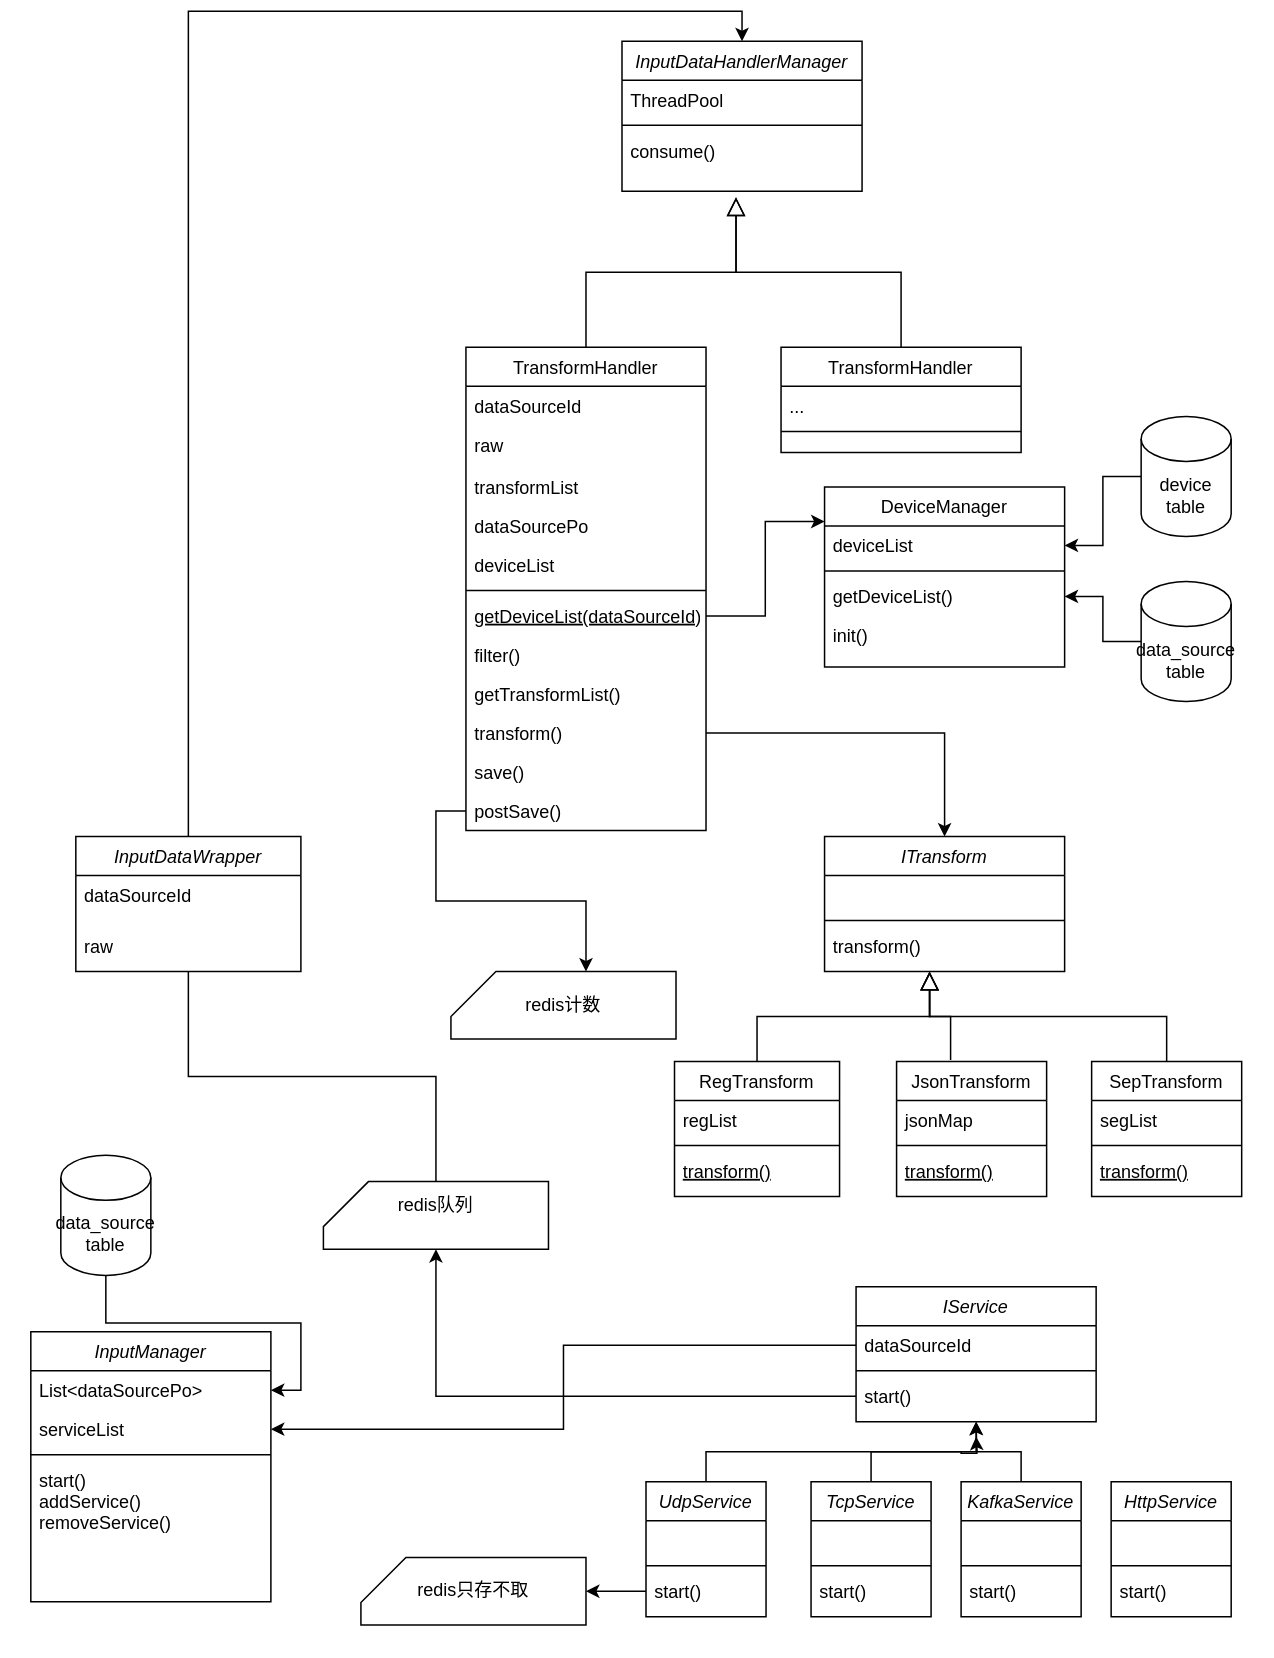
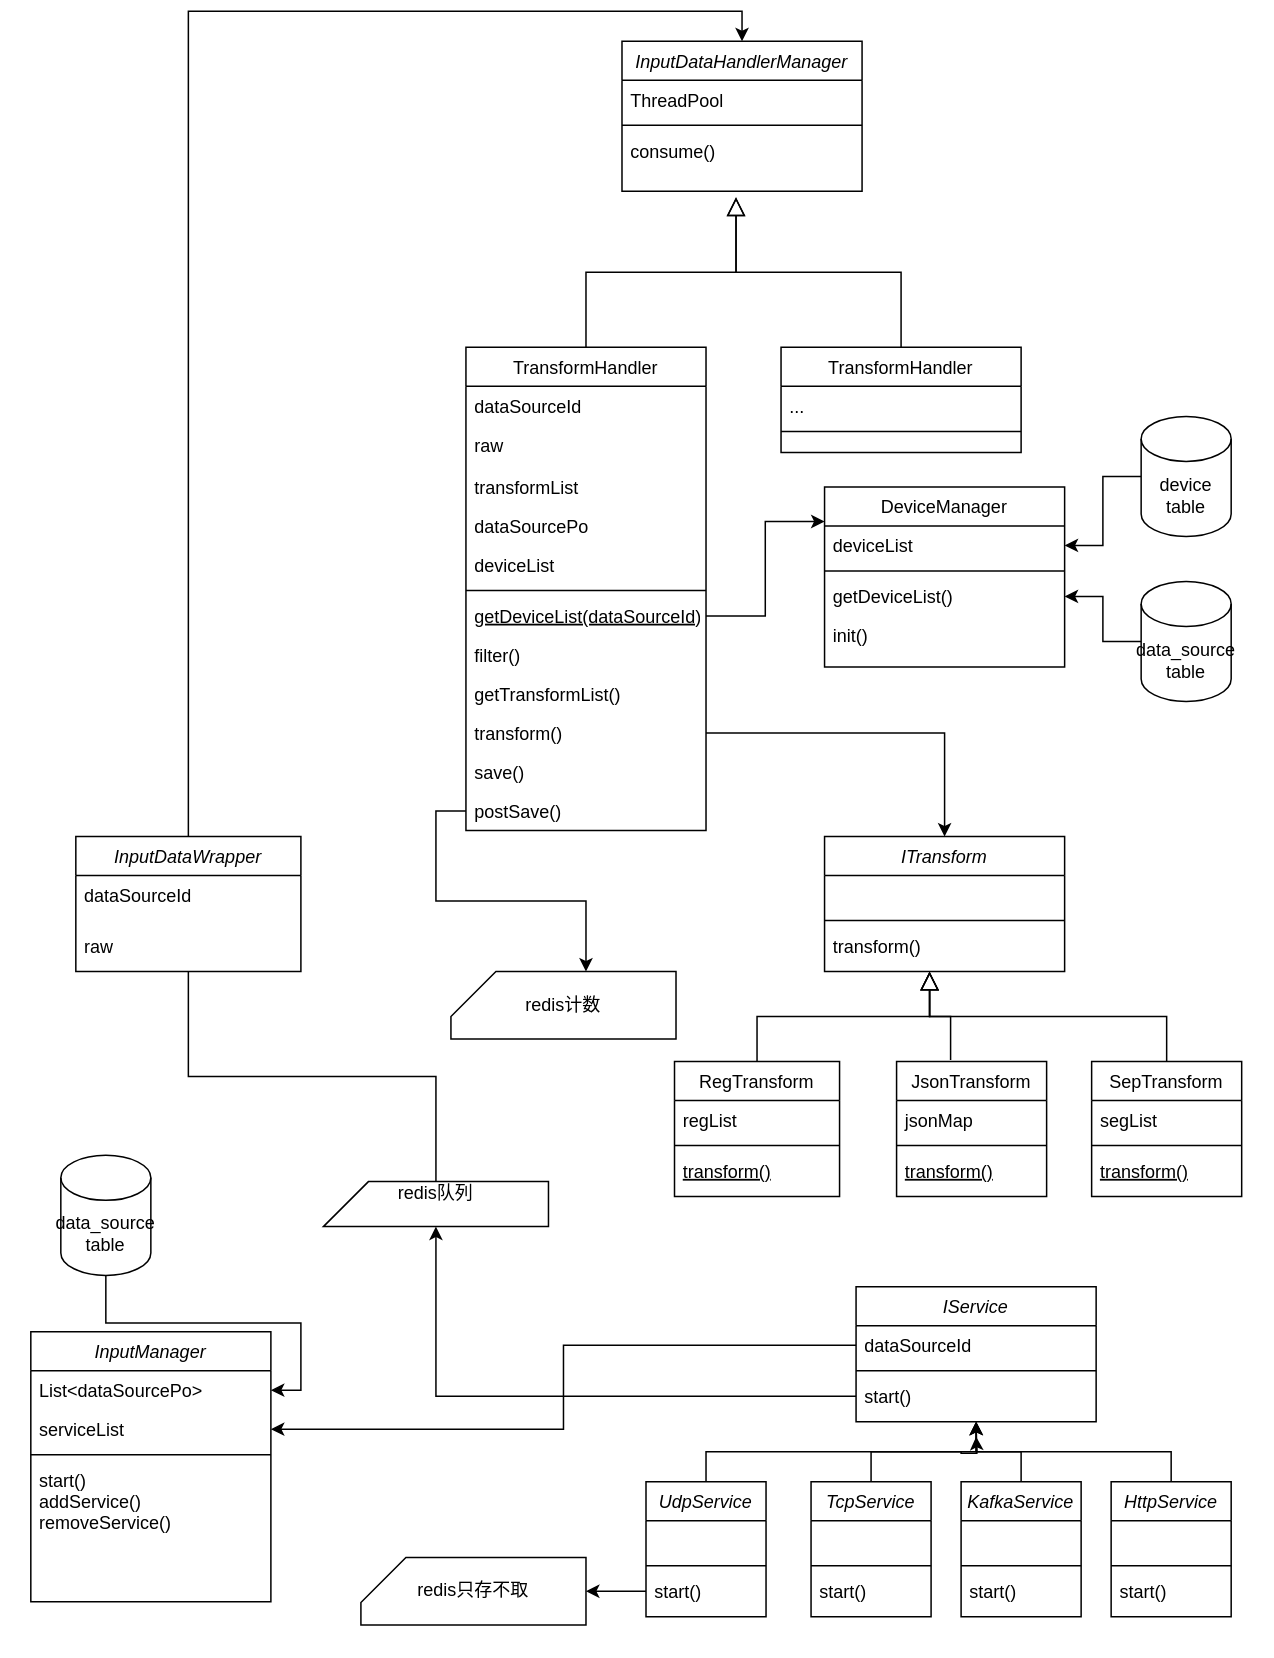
node "redis队列": size 225x68 -> 225x45
edge "HttpService" -> "IService": added
